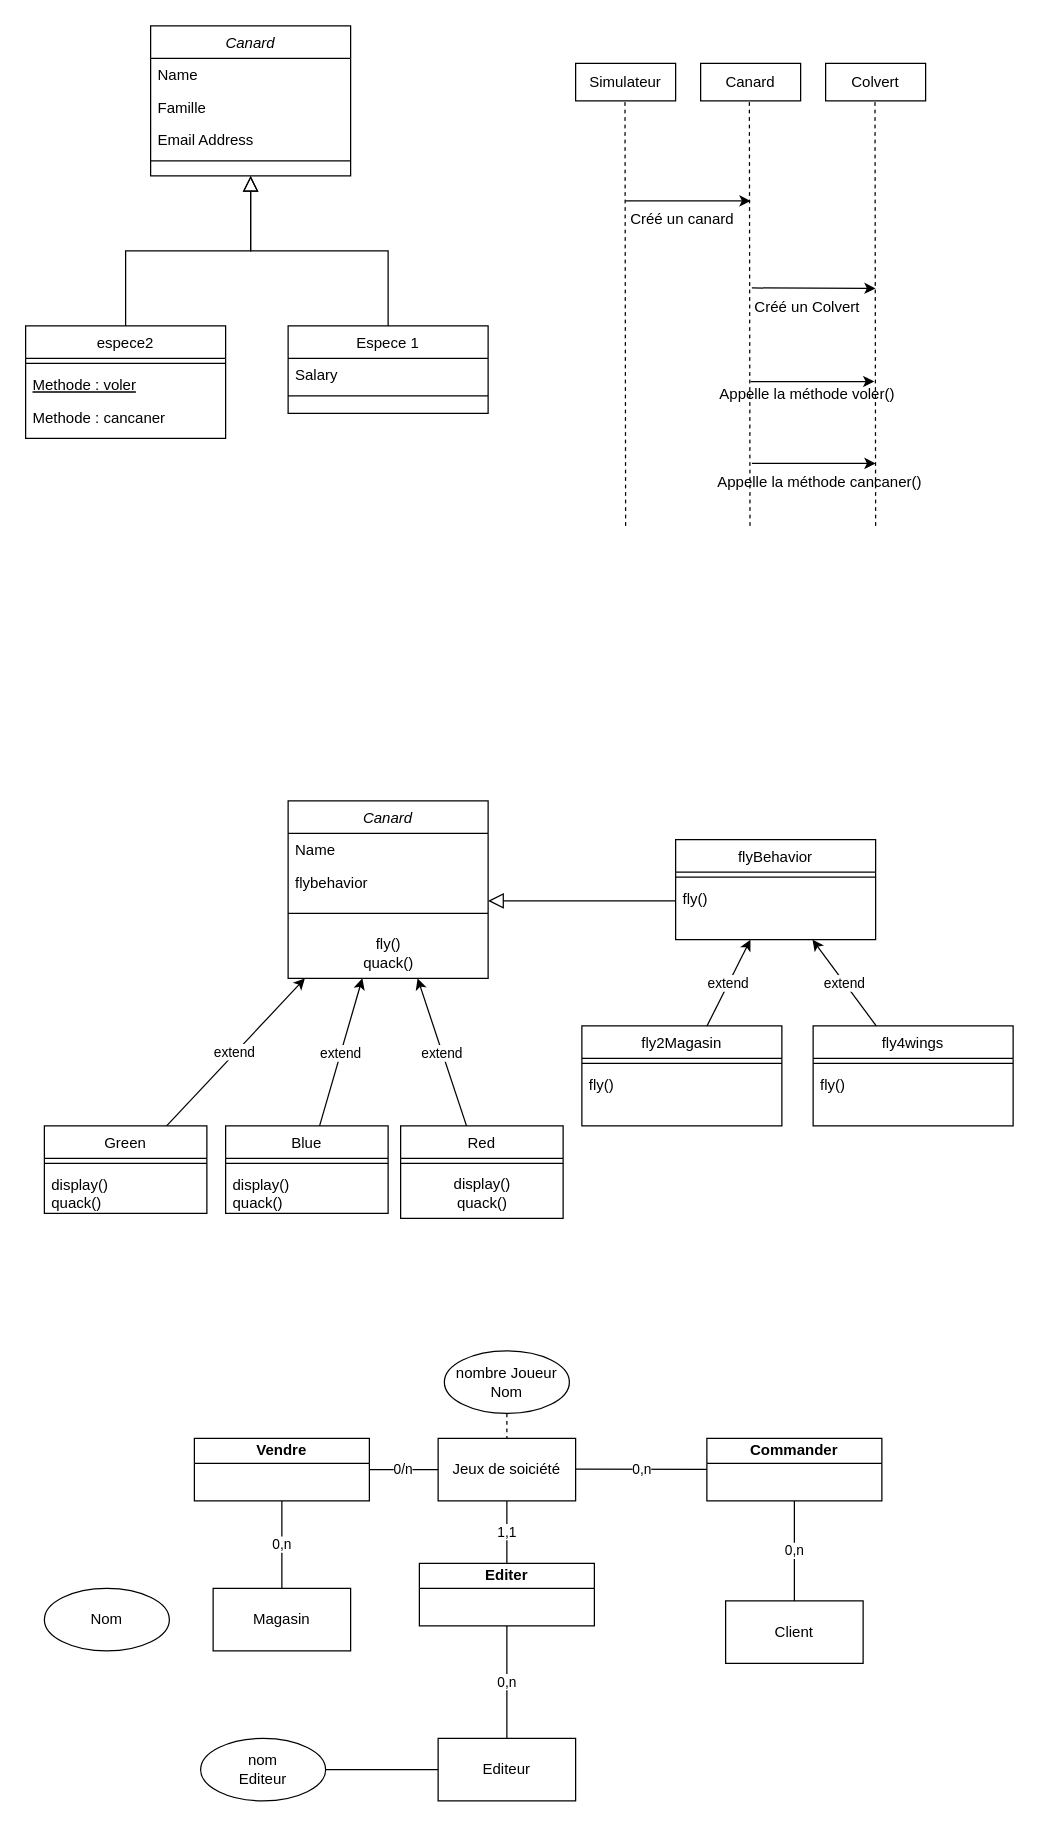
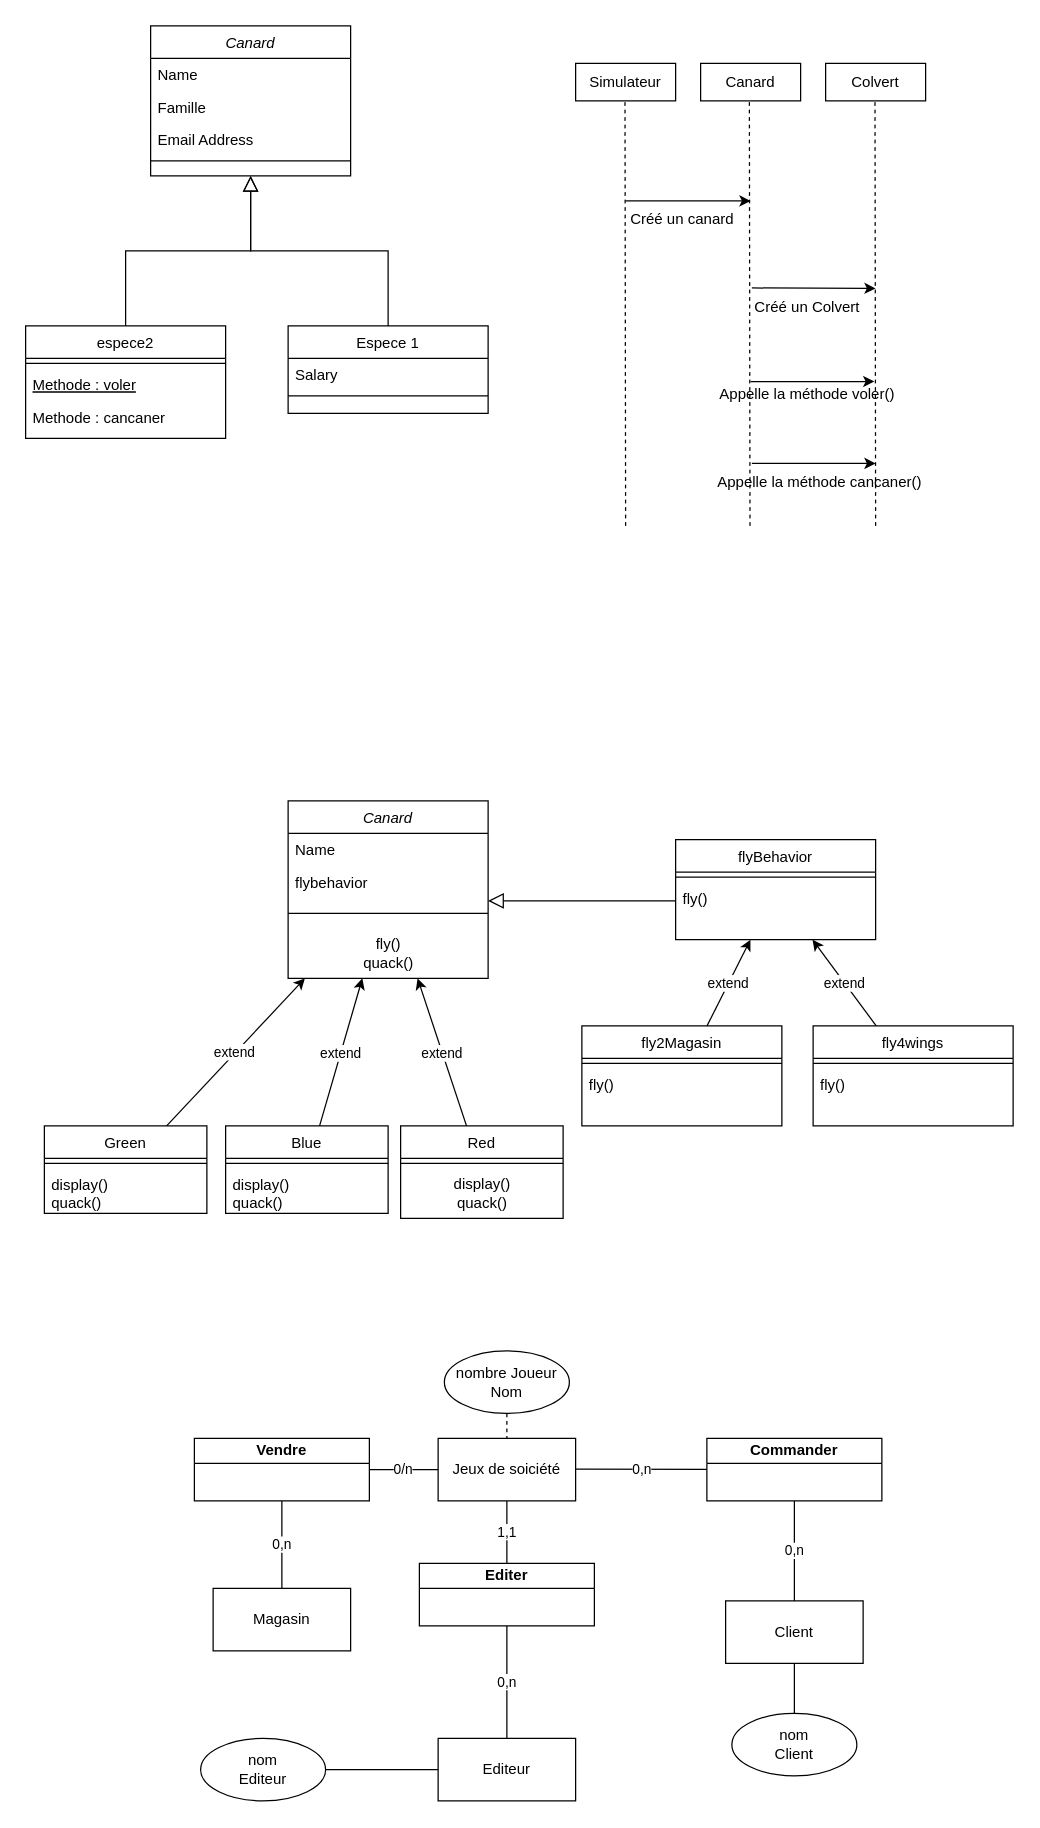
node "Nom": removed
edge "Client" -- "nom Client": added
node "nom Client": added
